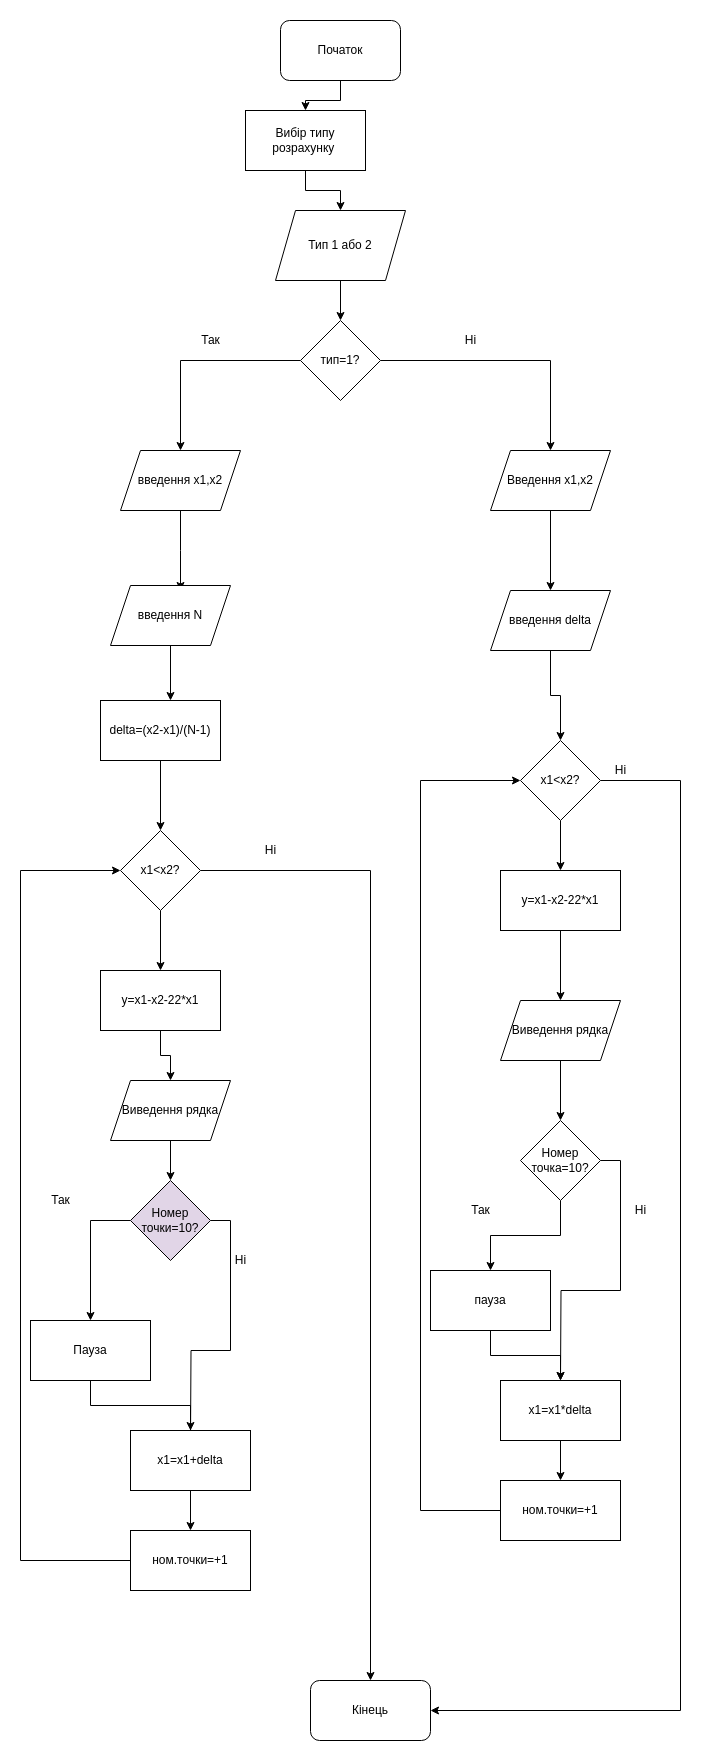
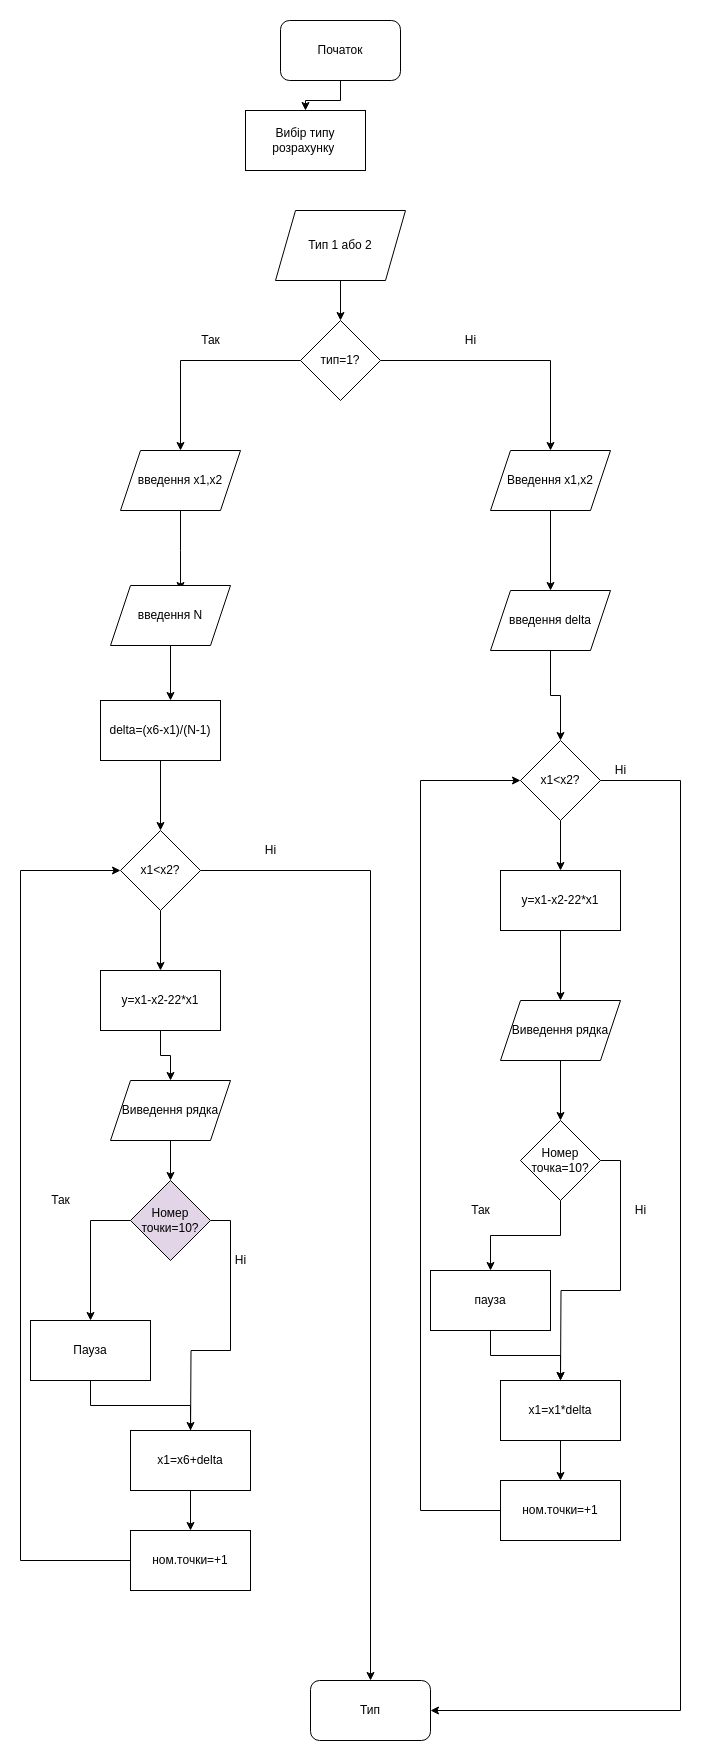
edge "Вибір типу розрахунку" -> "Тип 1 або 2": removed
node "delta=(x2-x1)/(N-1)": label "delta=(x2-x1)/(N-1)" -> "delta=(x6-x1)/(N-1)"
node "x1=x1+delta": label "x1=x1+delta" -> "x1=x6+delta"
node "Кінець": label "Кінець" -> "Тип"
